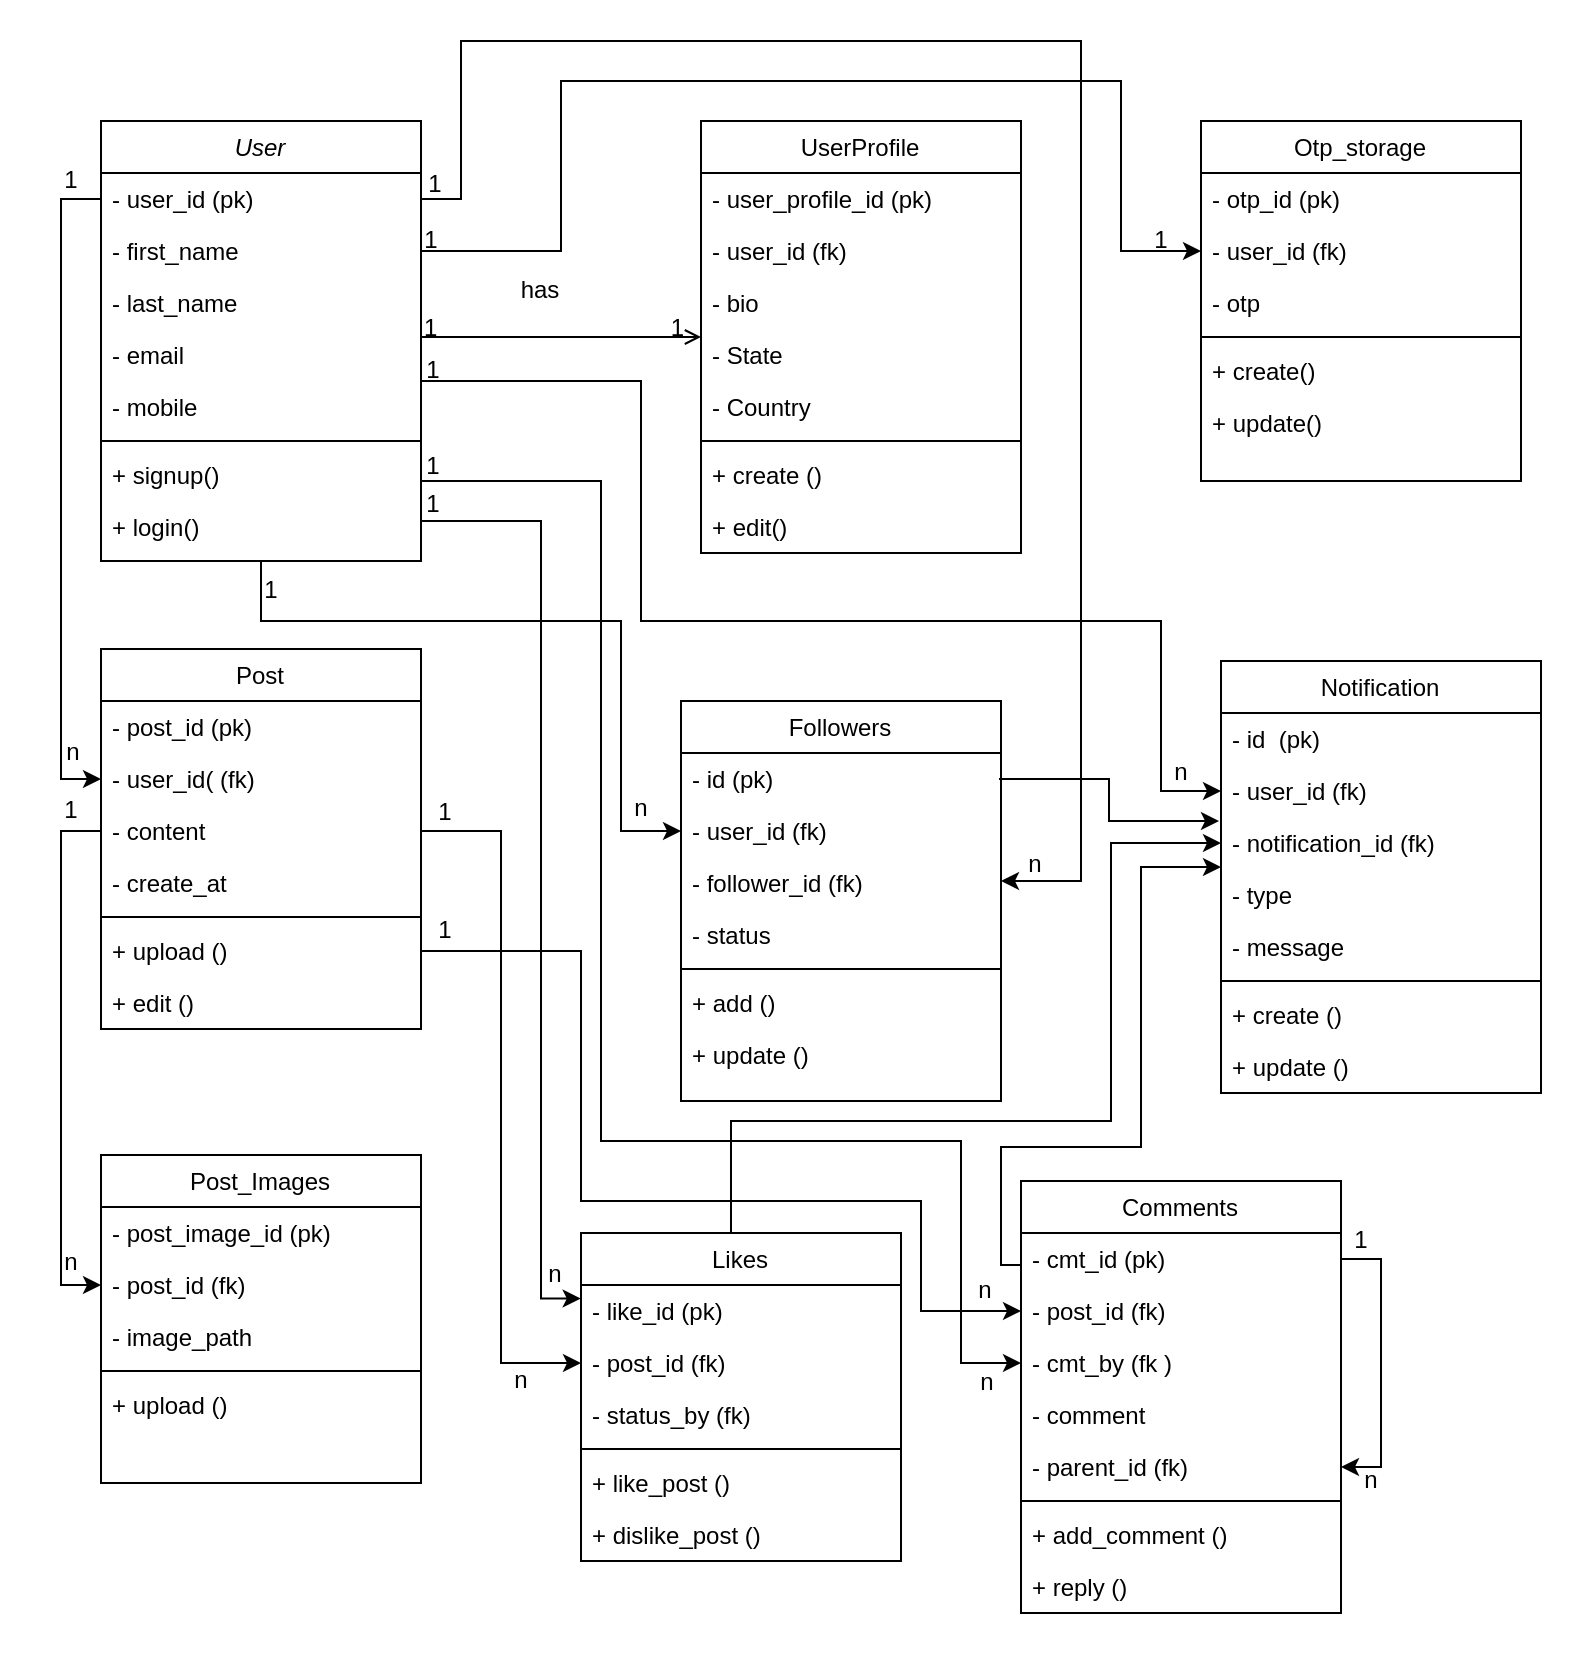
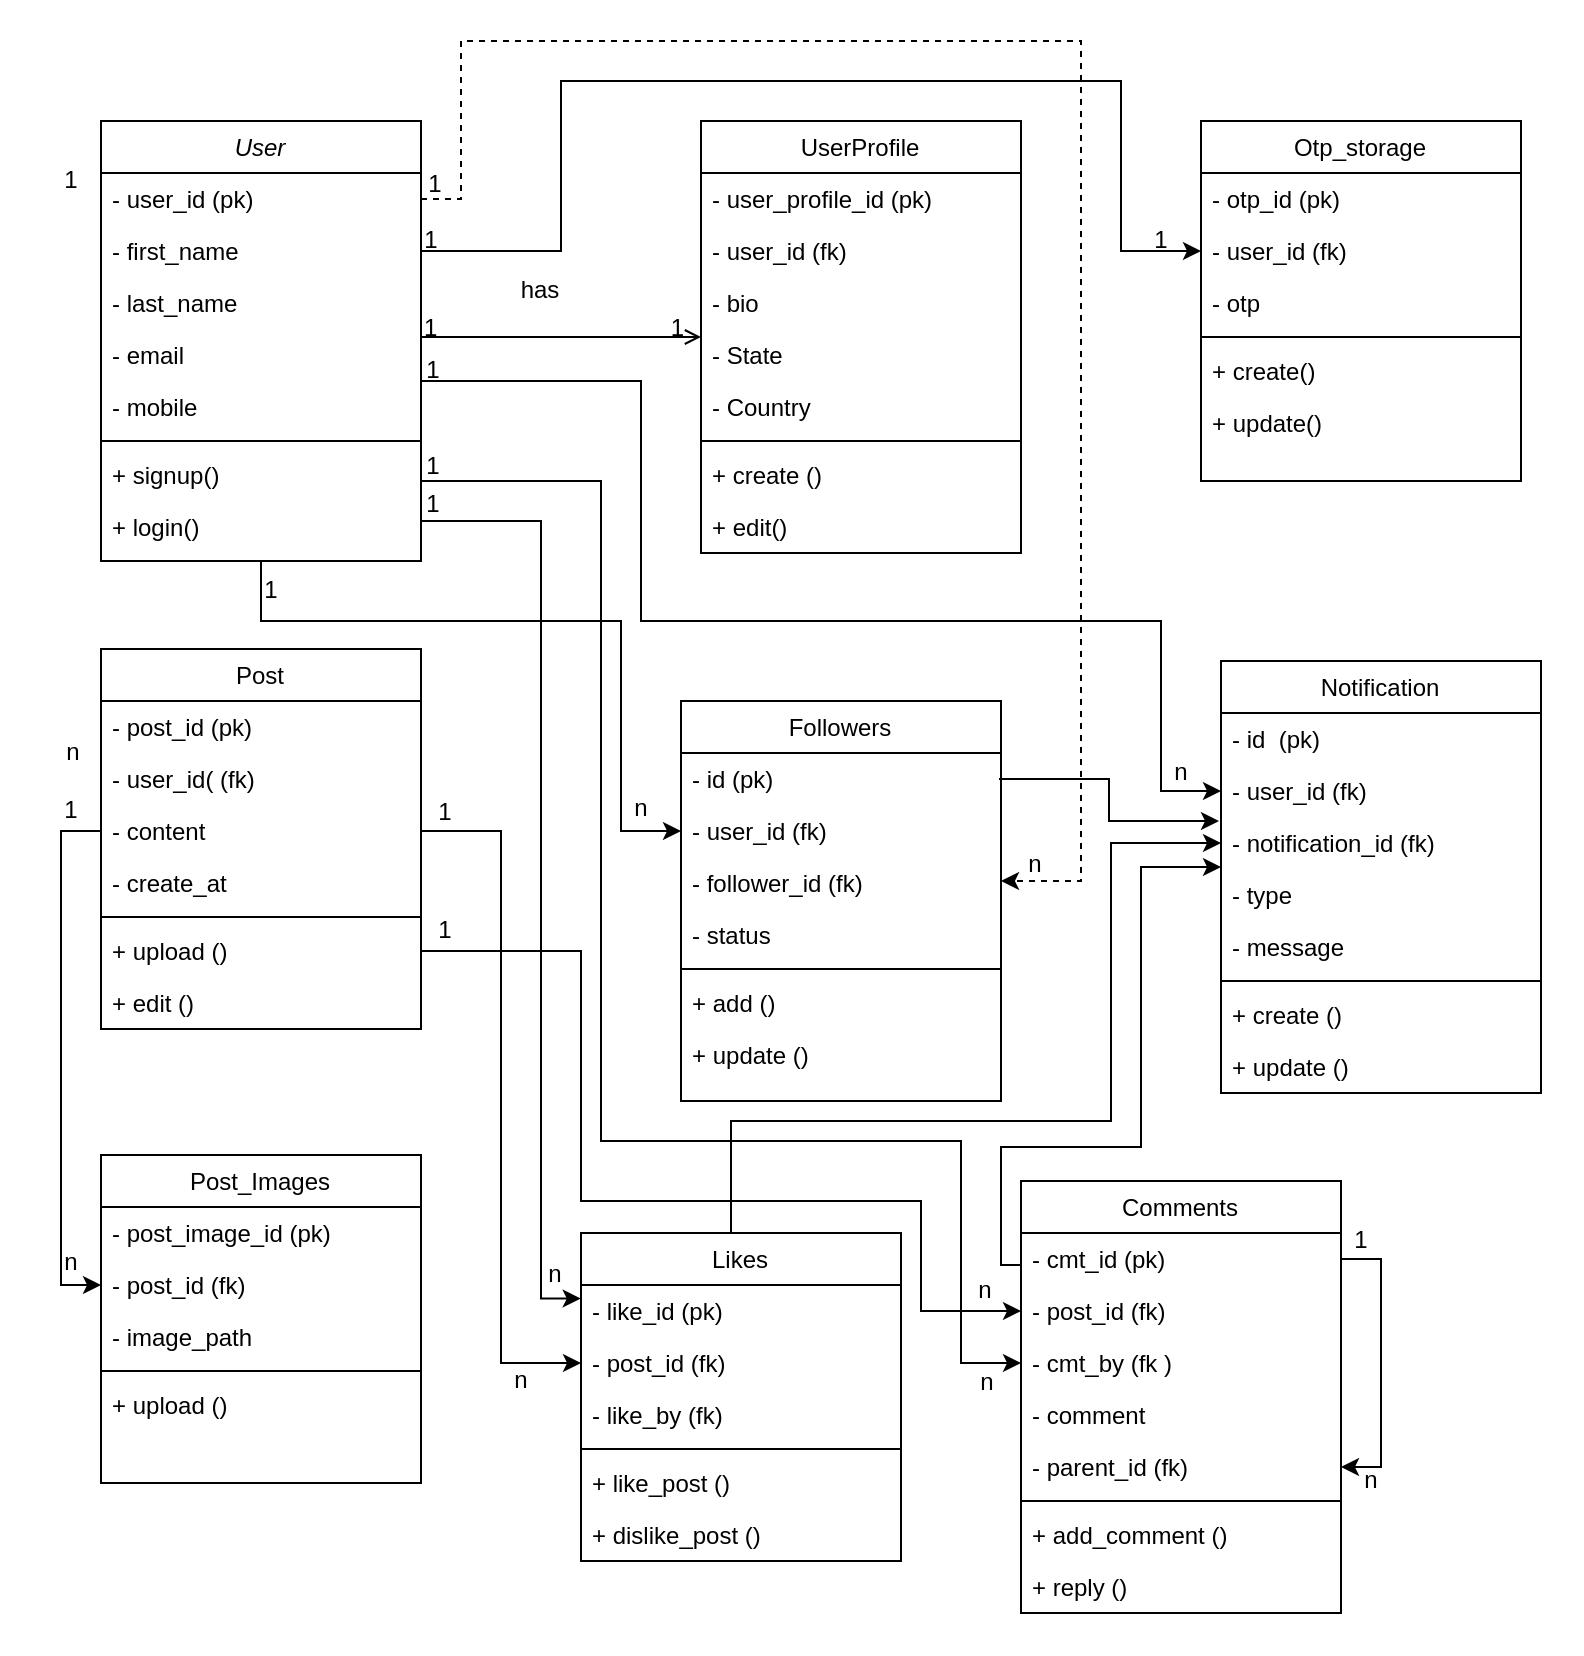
edge "- user_id (pk)" -> "- follower_id (fk)": style solid -> dashed
edge "- user_id (pk)" -> "- user_id( (fk)": removed
node "- status_by (fk)": label "- status_by (fk)" -> "- like_by (fk)"
